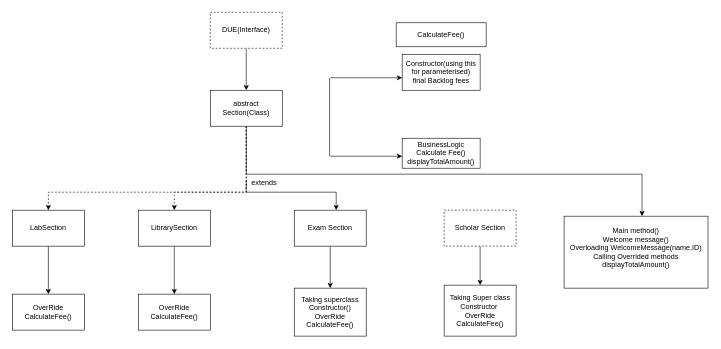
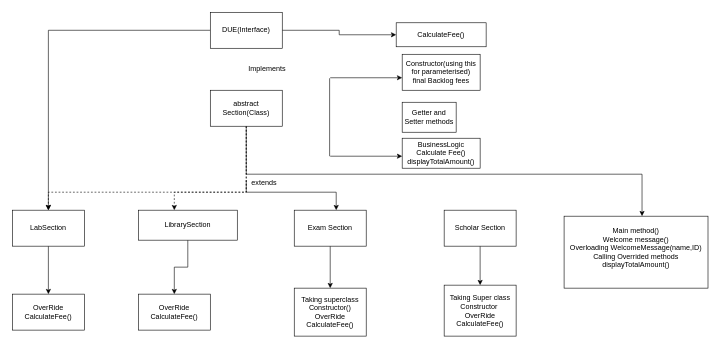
node "DUE(Interface)": style dashed -> solid
edge "DUE(Interface)" -> "CalculateFee()": added
node "Implements": added
edge "DUE(Interface)" -> "abstract Section(Class)": now "DUE(Interface)" -> "LabSection"
node "Getter and Setter methods": added
node "LibrarySection": size 72x36 -> 99x30
node "Scholar Section": style dashed -> solid
